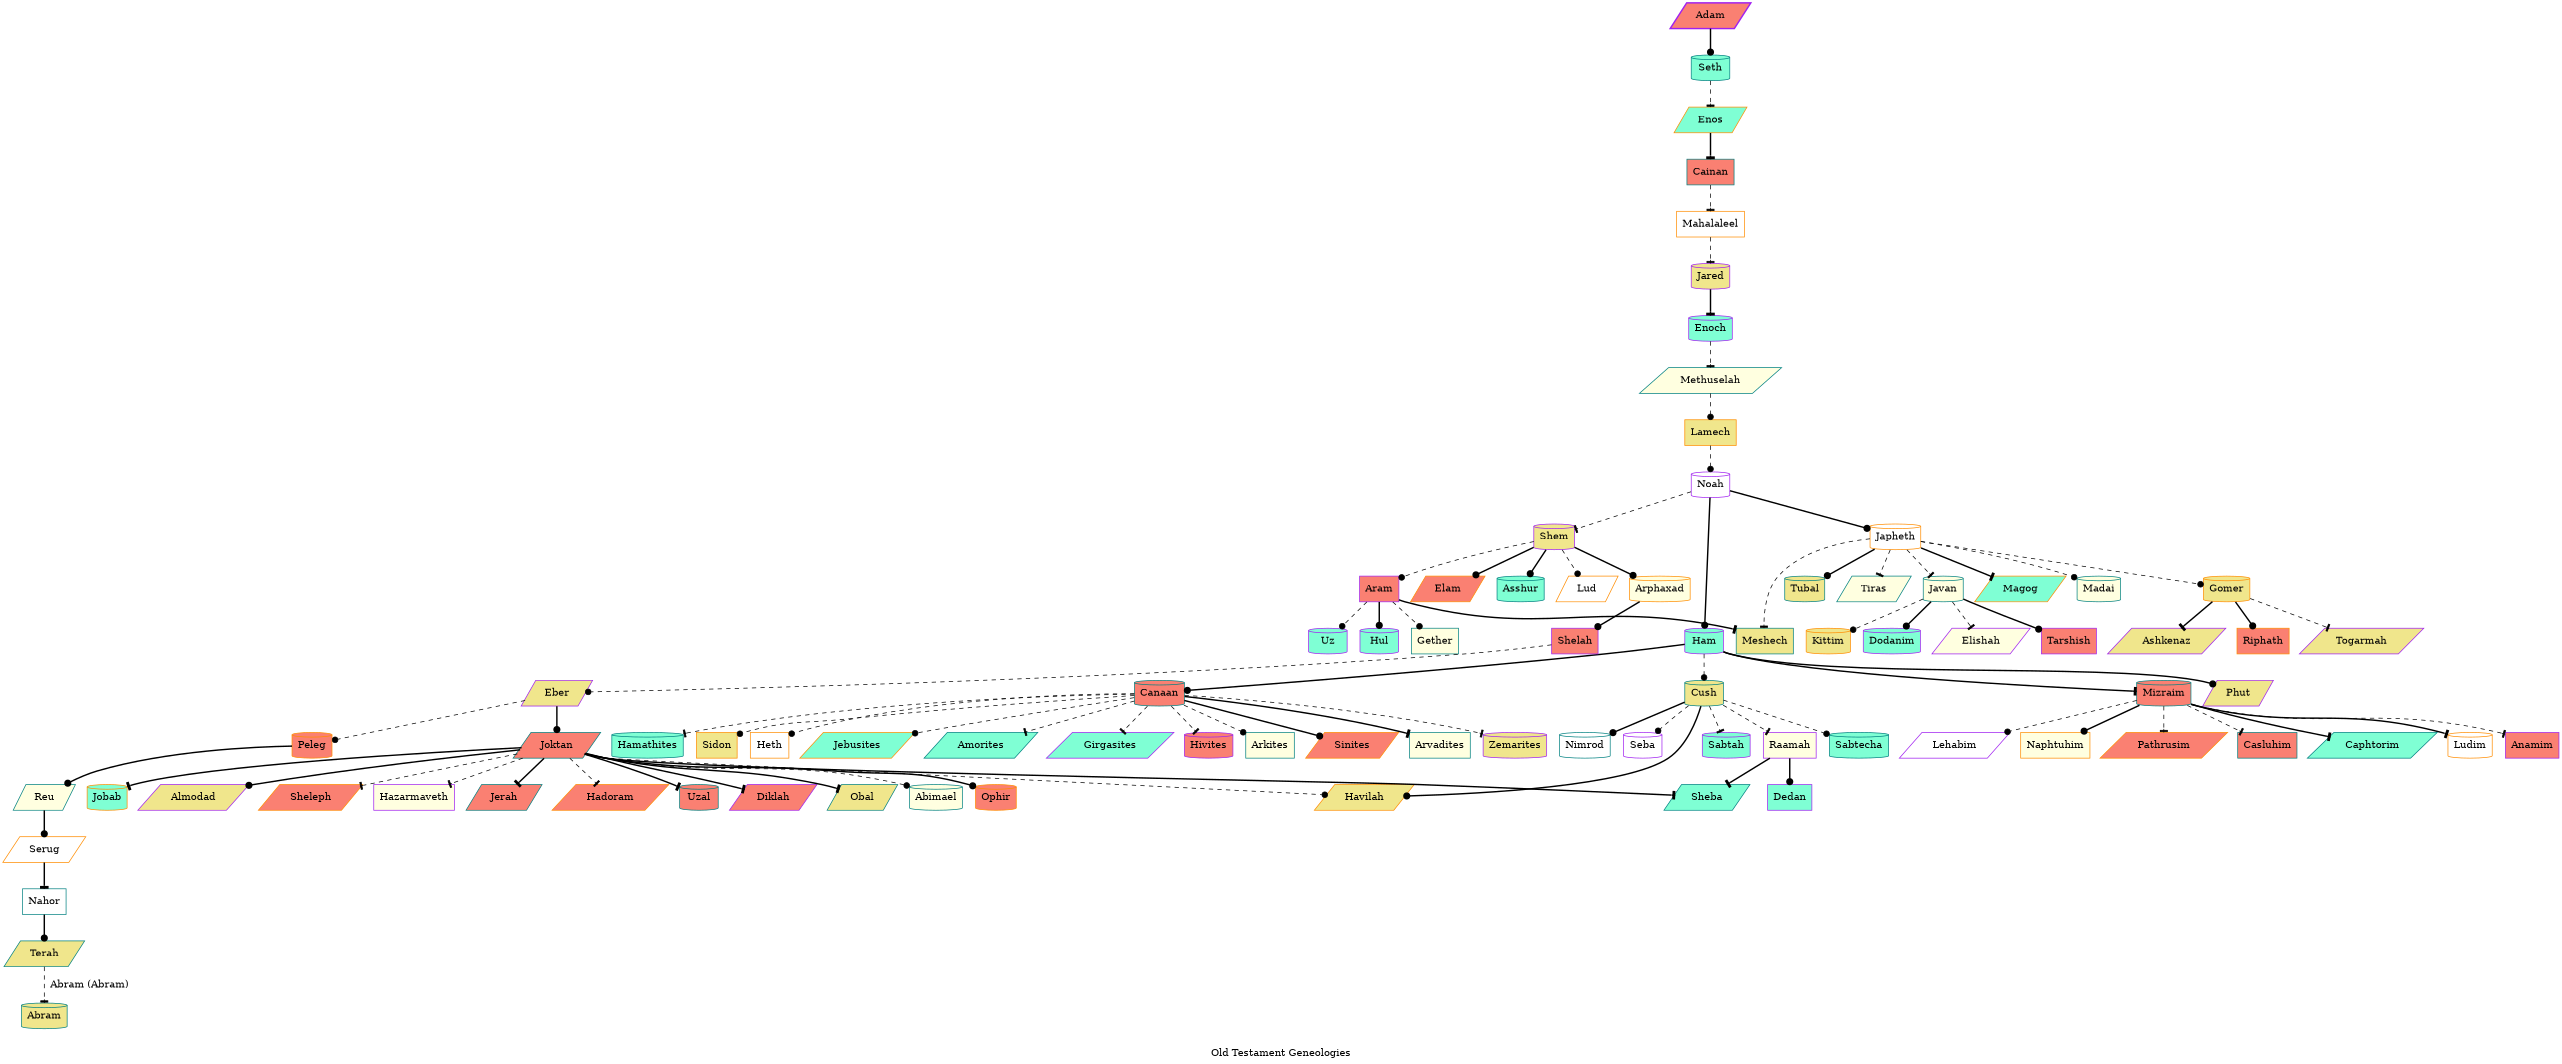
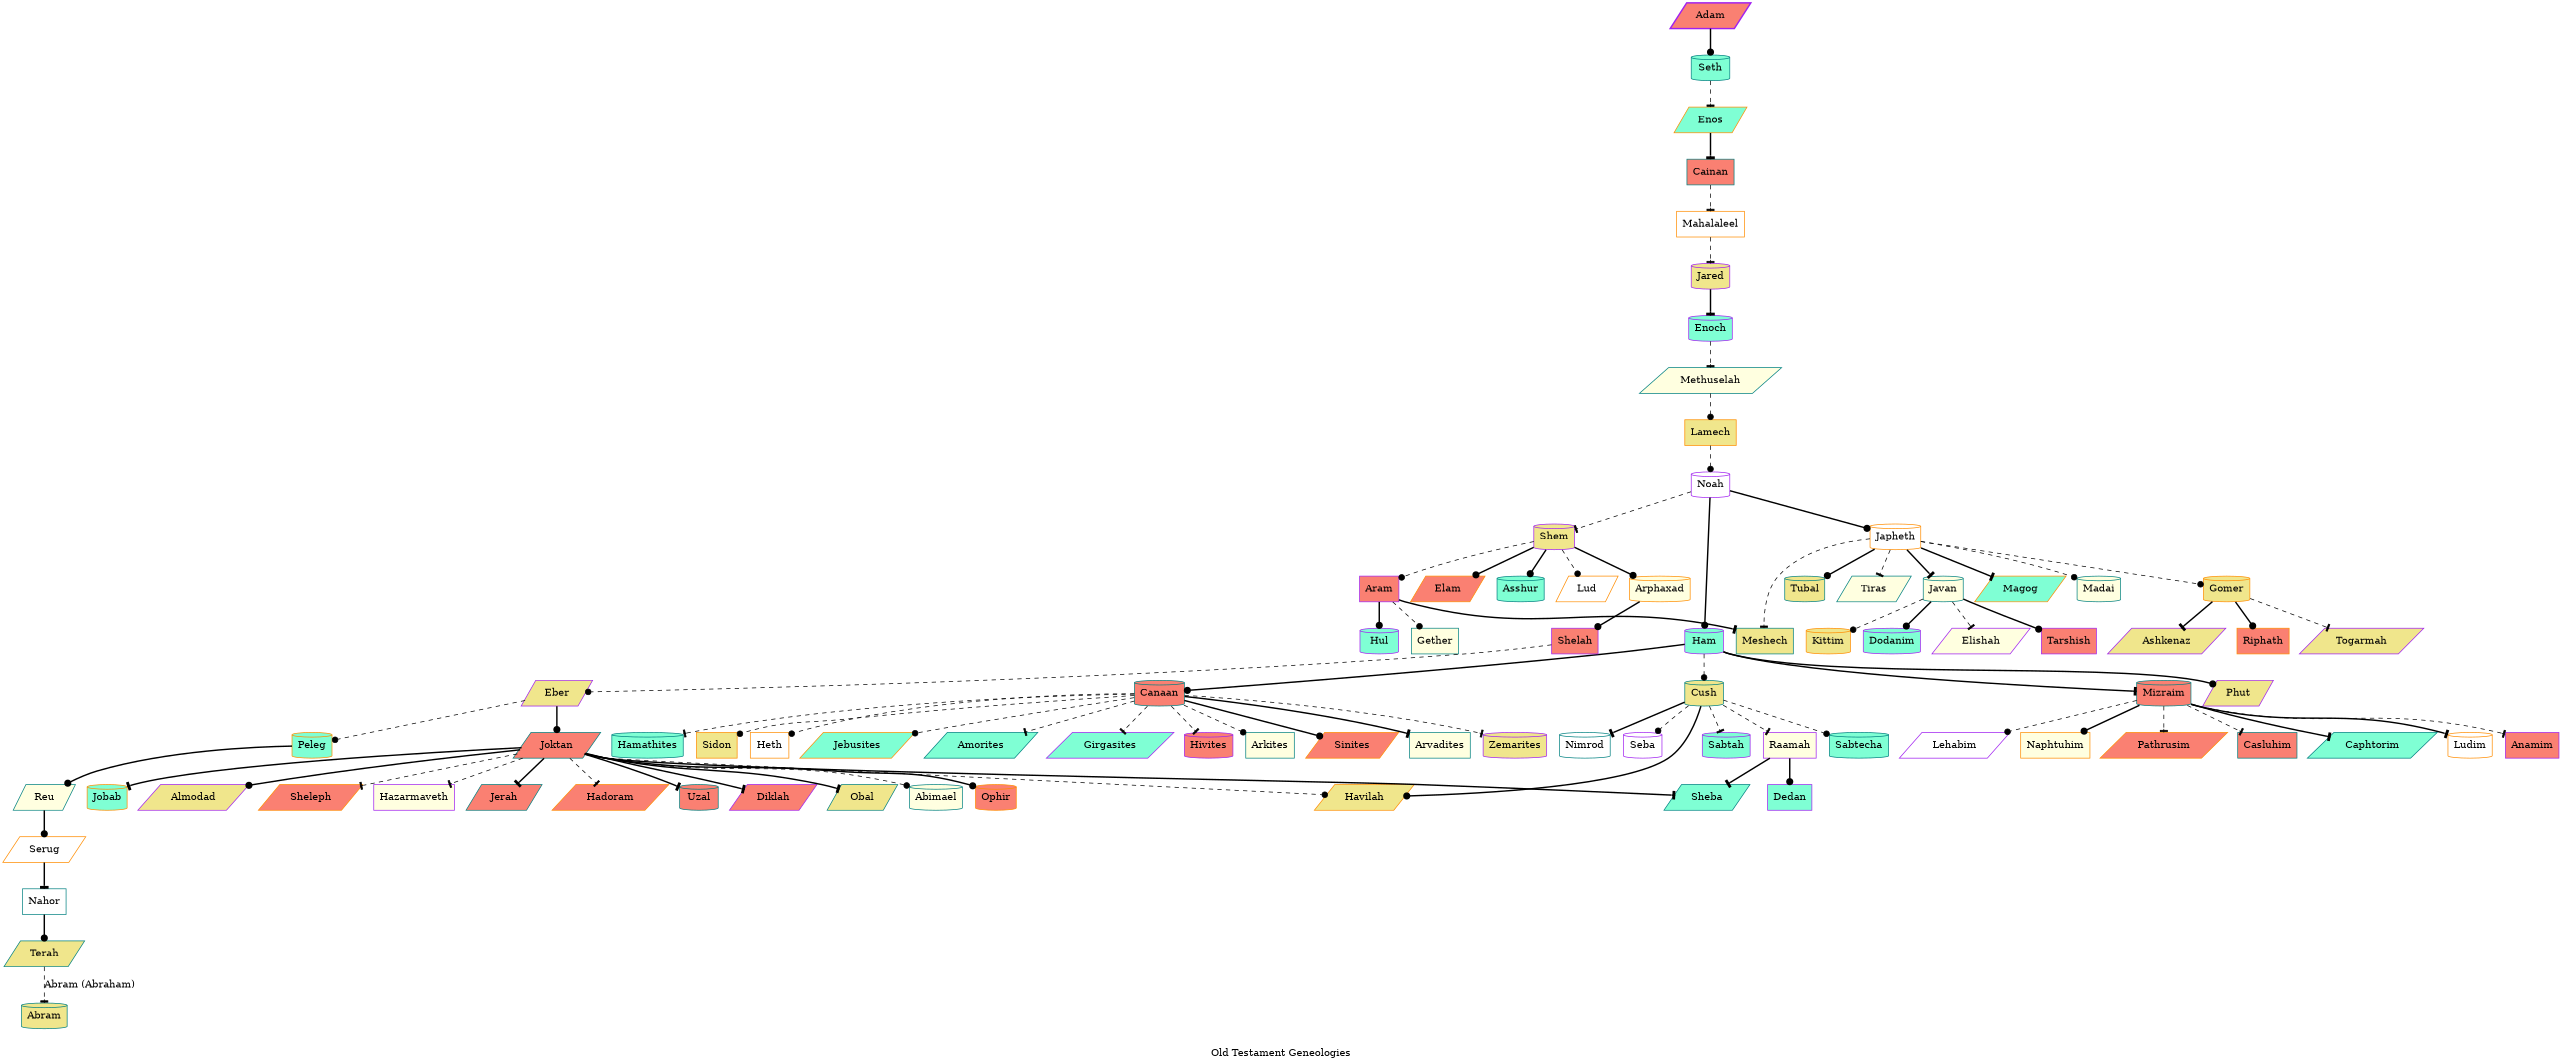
edge "Japheth" -> "Javan": style dashed -> bold
node "Uz": removed
edge "Cush" -> "Nimrod": arrowhead dot -> tee
node "Peleg": fillcolor salmon -> aquamarine
edge "Terah" -> "Abram": label "Abram (Abram)" -> "Abram (Abraham)"
